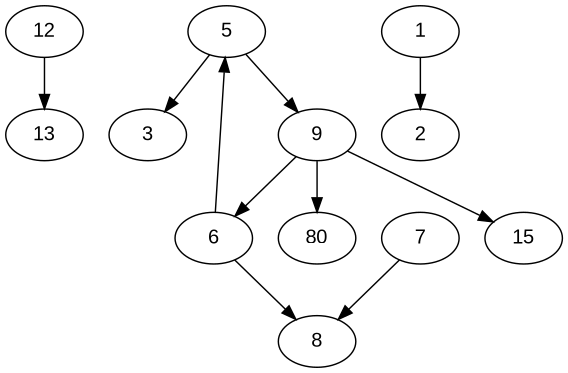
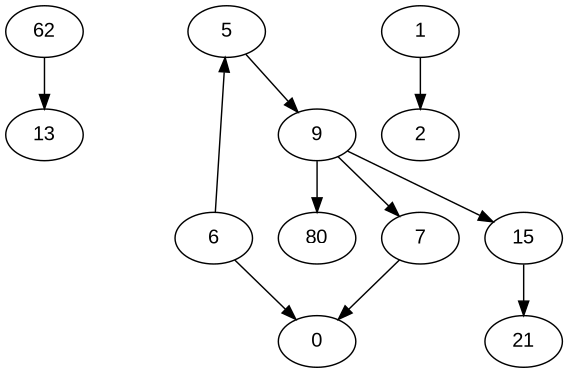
node "12": label "12" -> "62"
node "3": removed
edge "9" -> "6": now "9" -> "7"
node "8": label "8" -> "0"
node "21": added
